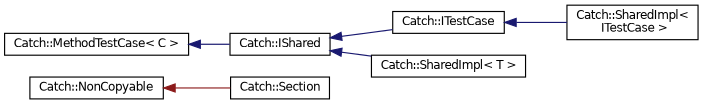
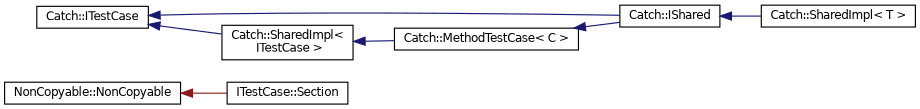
edge "Catch::ITestCase" -> "Catch::IShared": reversed
edge "Catch::MethodTestCase< C >" -> "Catch::SharedImpl< ITestCase >": added
node "Catch::NonCopyable": label "Catch::NonCopyable" -> "NonCopyable::NonCopyable"
node "Catch::Section": label "Catch::Section" -> "ITestCase::Section"
